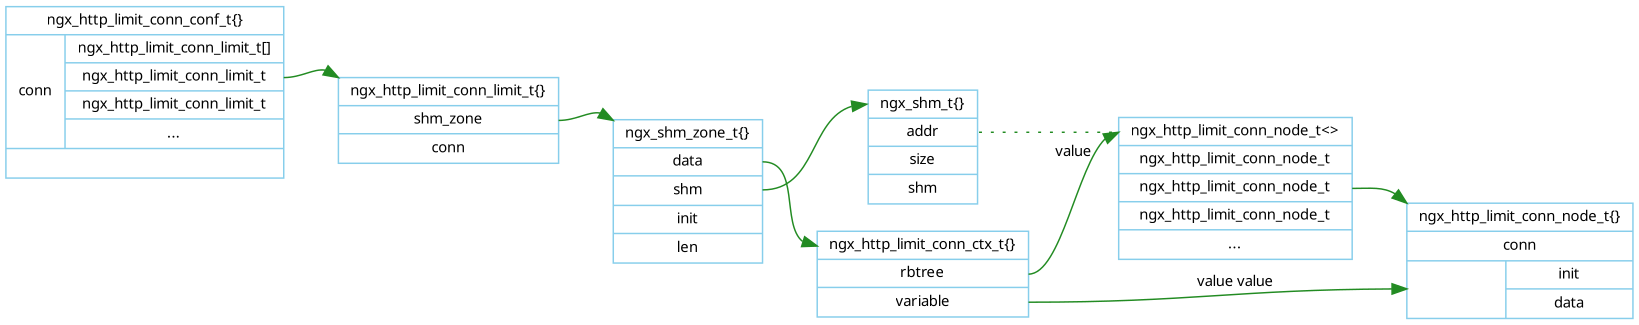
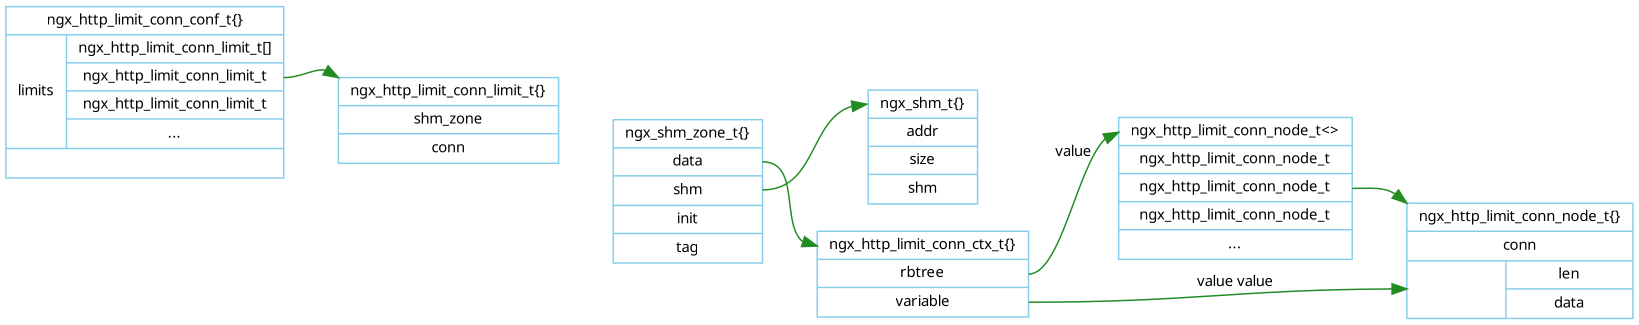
node "ngx_http_limit_conn_conf_t{}": text "conn" -> "limits"
edge "ngx_http_limit_conn_limit_t{}" -> "ngx_shm_zone_t{}": removed
edge "ngx_shm_t{}" -- "ngx_http_limit_conn_node_t<>": removed
node "ngx_shm_zone_t{}": text "len" -> "tag"
node "ngx_http_limit_conn_node_t{}": text "init" -> "len"
